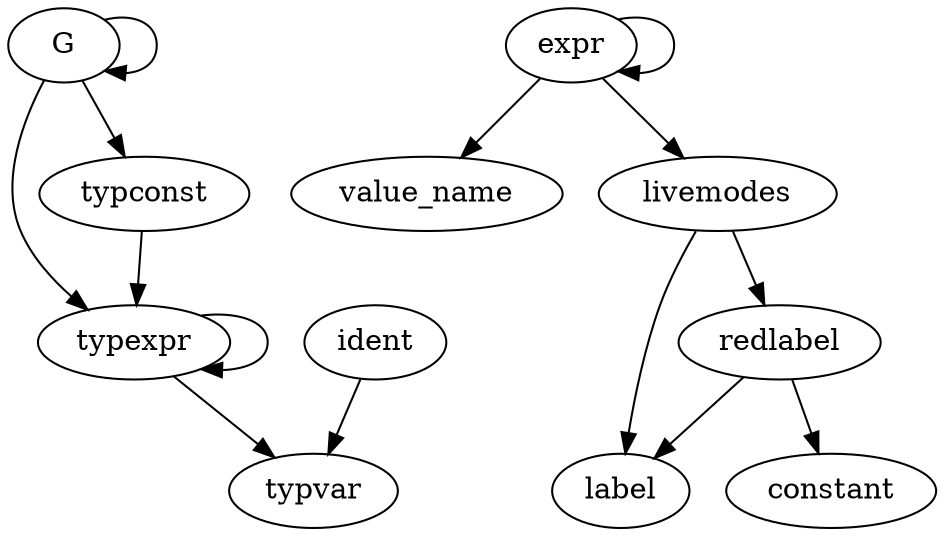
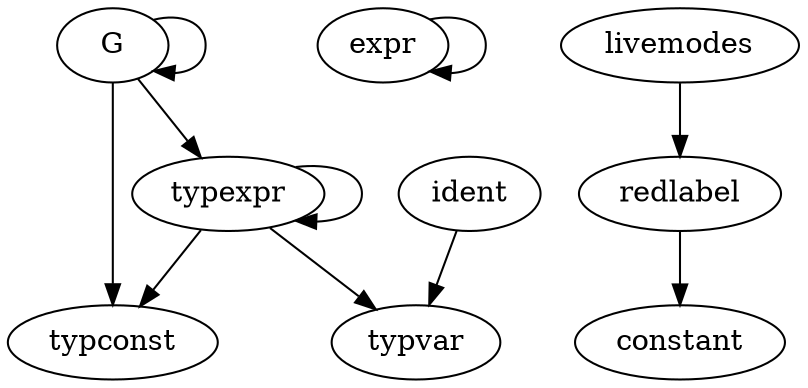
edge "expr" -> "livemodes": removed
node "value_name": removed
edge "typconst" -> "typexpr": reversed
node "label": removed
